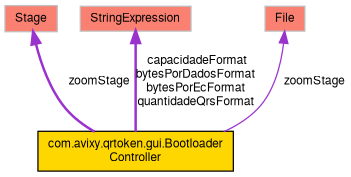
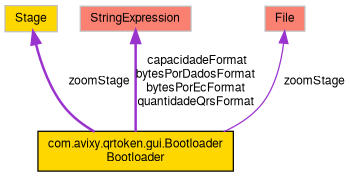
node "Stage": fillcolor salmon -> gold
node "com.avixy.qrtoken.gui.Bootloader Controller": label "com.avixy.qrtoken.gui.Bootloader Controller" -> "com.avixy.qrtoken.gui.Bootloader Bootloader"
